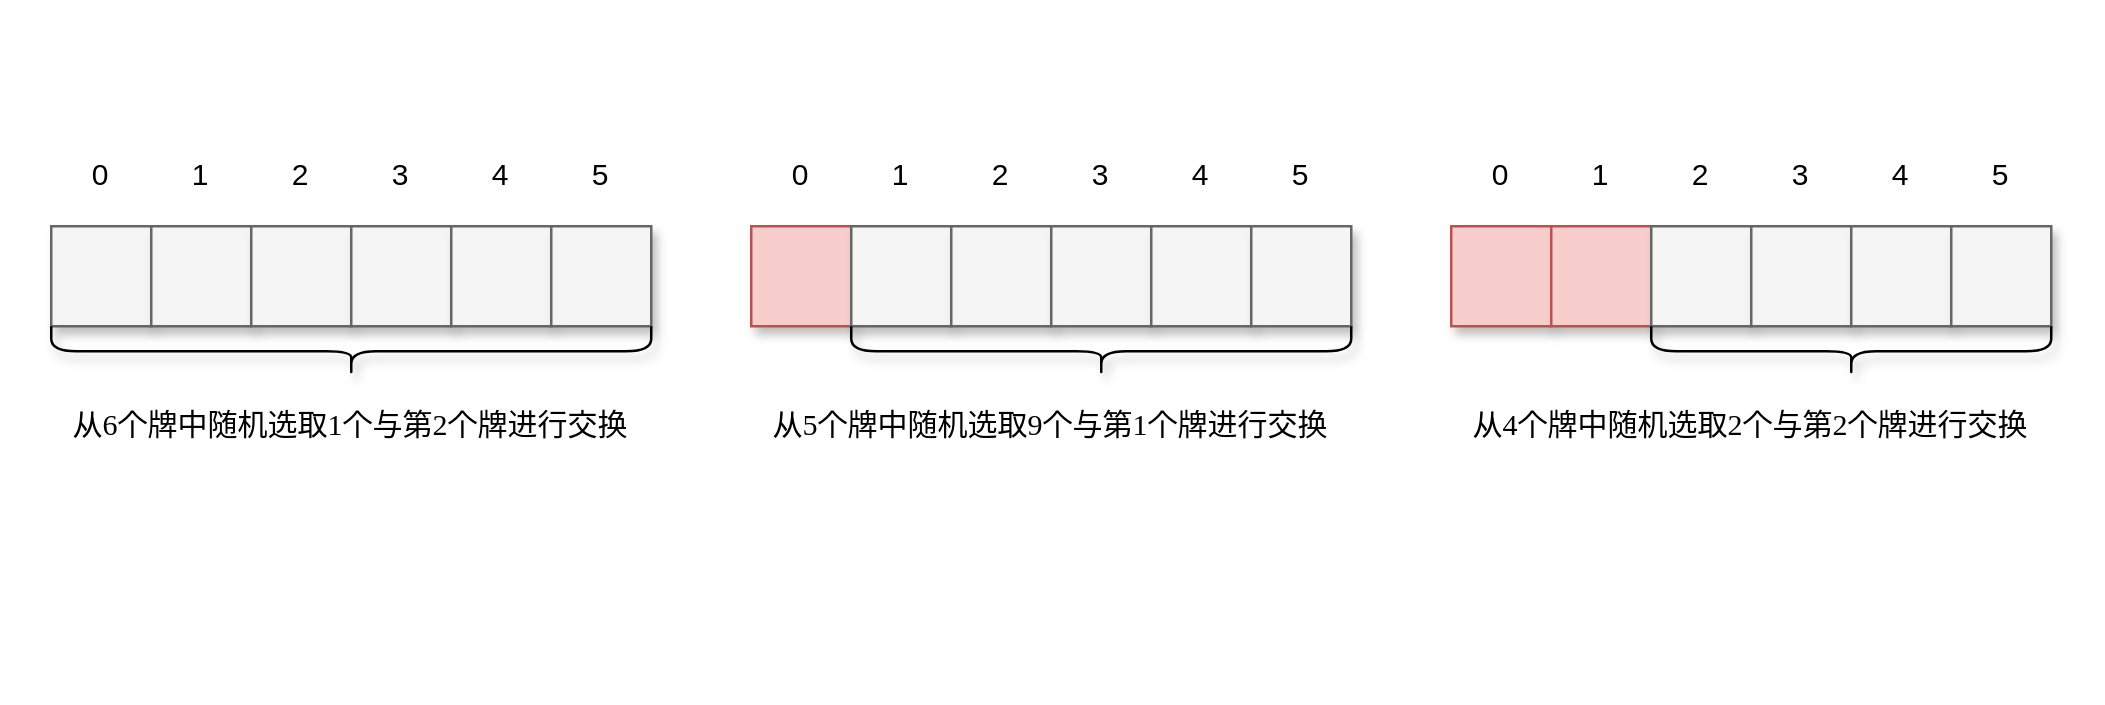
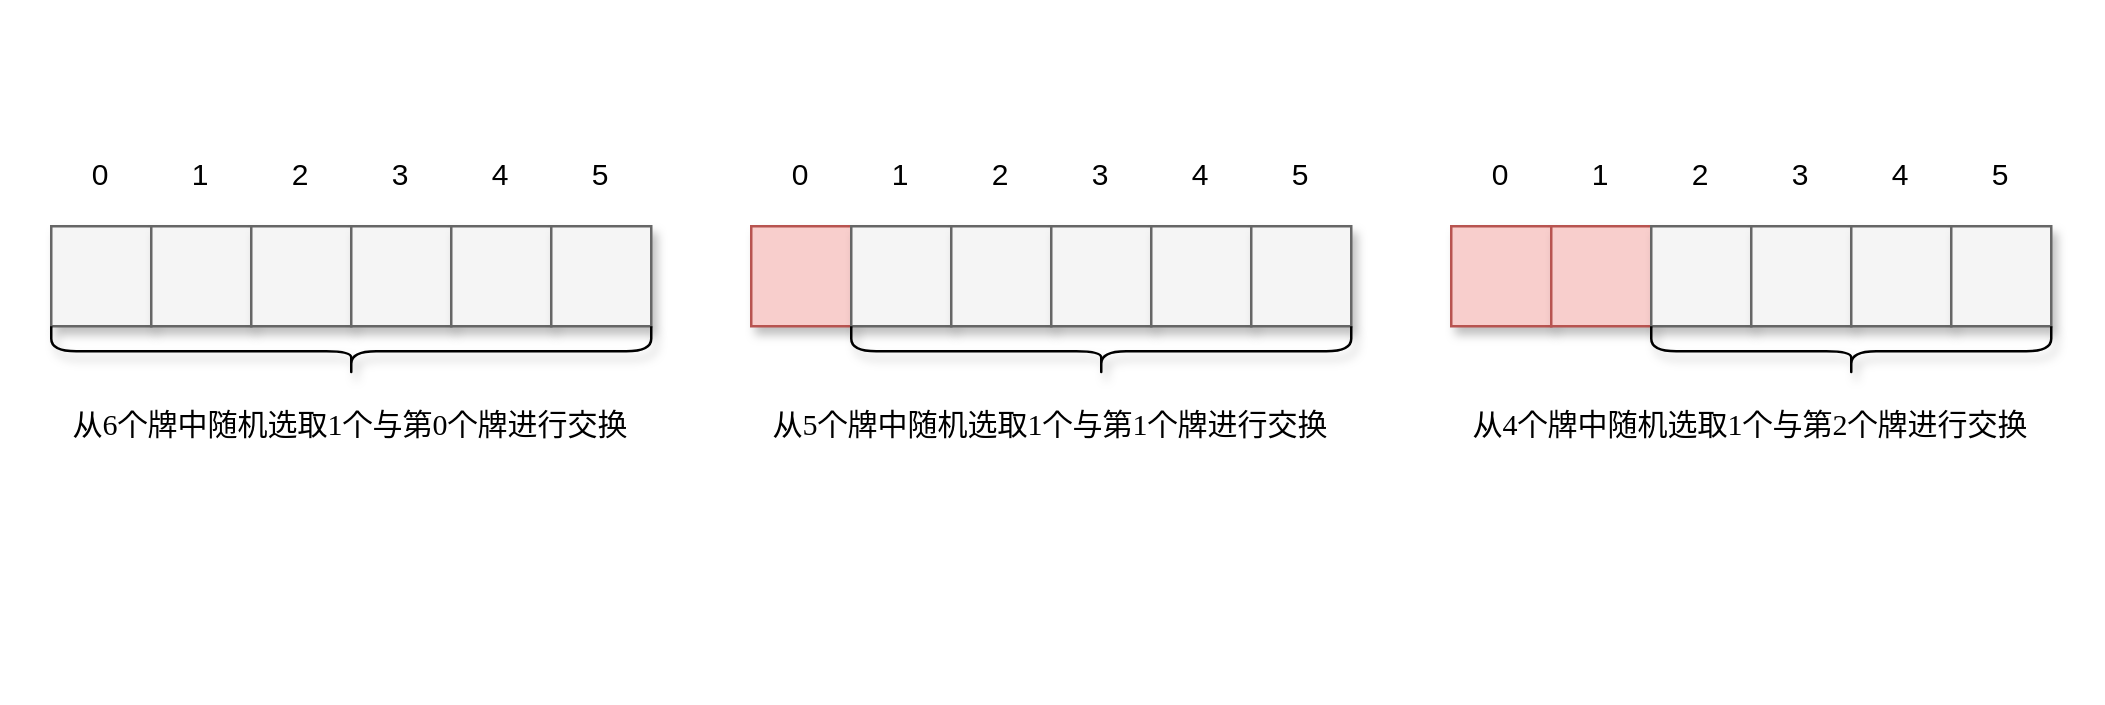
node "从6个牌中随机选取1个与第2个牌进行交换": label "从6个牌中随机选取1个与第2个牌进行交换" -> "从6个牌中随机选取1个与第0个牌进行交换"
node "从5个牌中随机选取9个与第1个牌进行交换": label "从5个牌中随机选取9个与第1个牌进行交换" -> "从5个牌中随机选取1个与第1个牌进行交换"
node "从4个牌中随机选取2个与第2个牌进行交换": label "从4个牌中随机选取2个与第2个牌进行交换" -> "从4个牌中随机选取1个与第2个牌进行交换"
